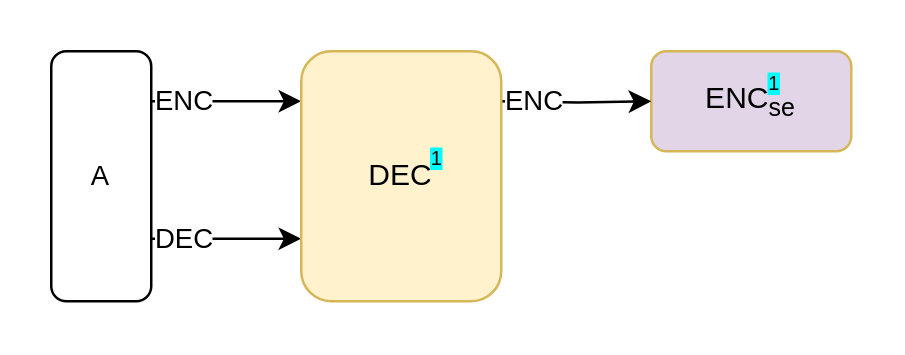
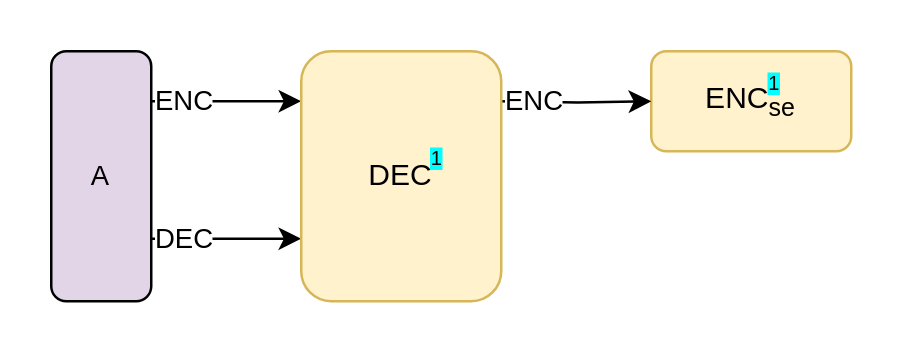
node "ENCse": fillcolor #e1d5e7 -> #fff2cc
node "A": fillcolor #ffffff -> #e1d5e7
